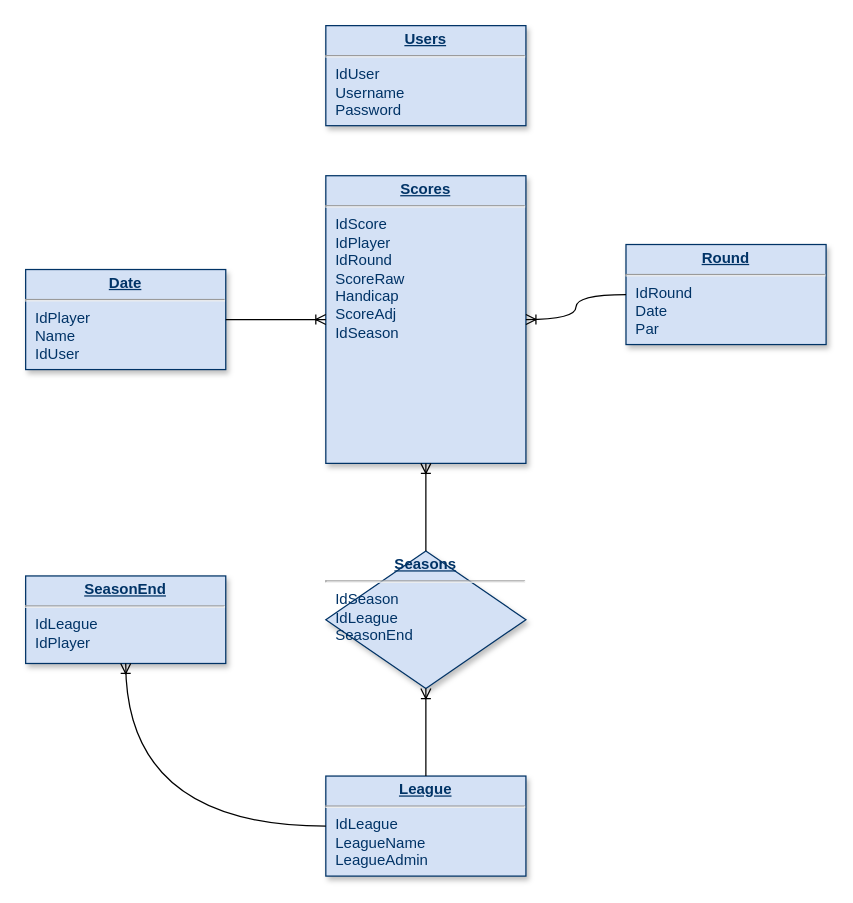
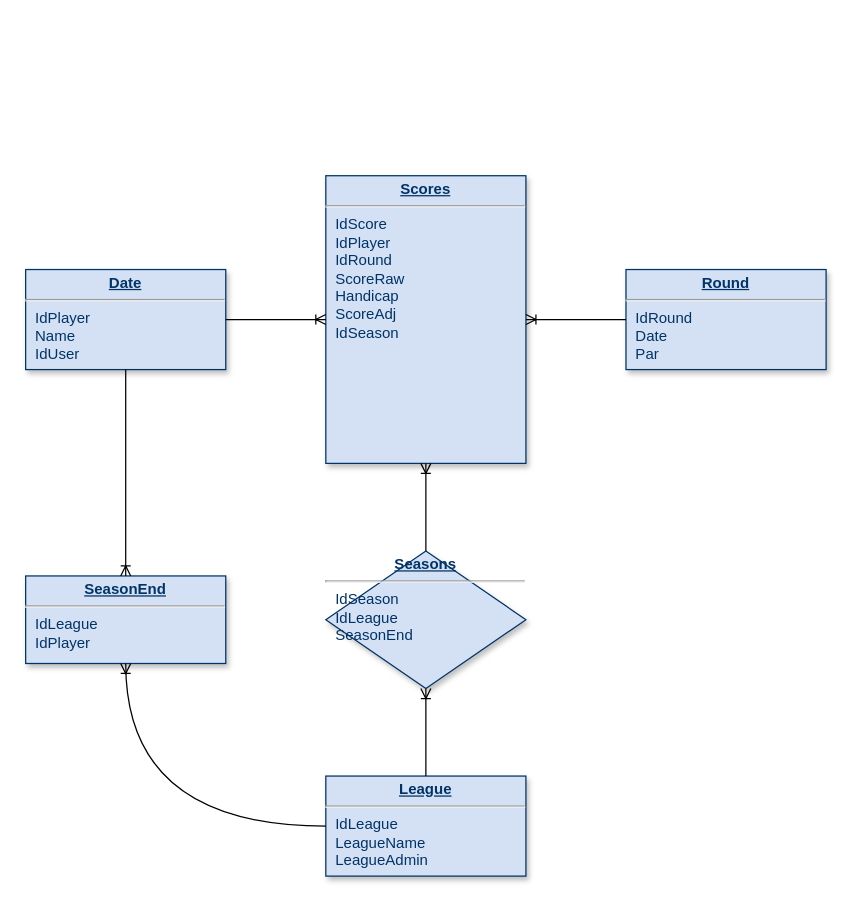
node "Users IdUser Username Password": removed
node "Round IdRound Date Par": moved (726, 294) -> (726, 319)
edge "Date IdPlayer Name IdUser" -> "SeasonEnd IdLeague IdPlayer": added
